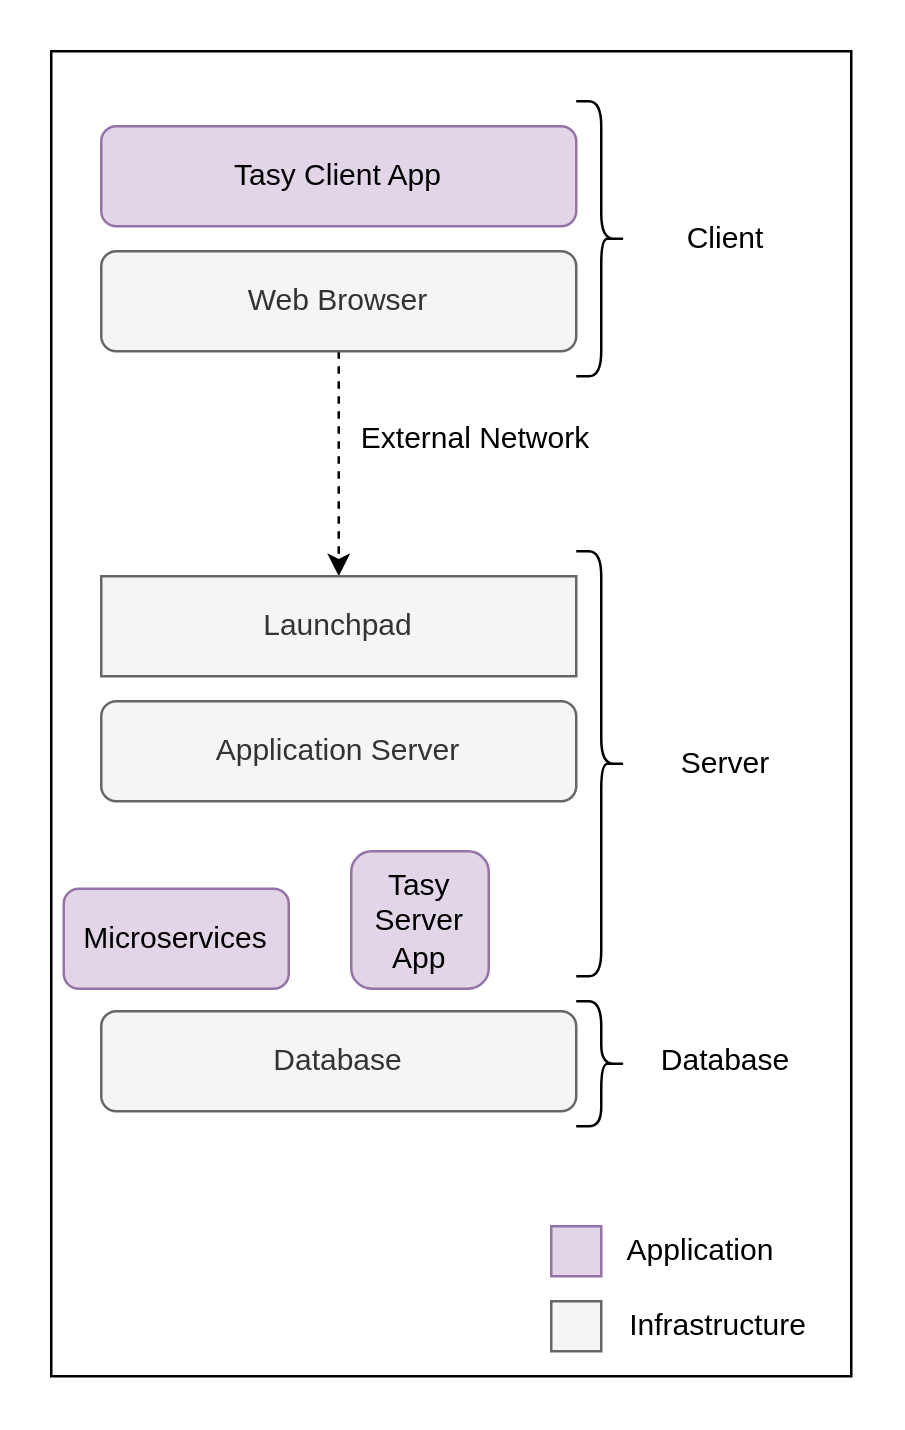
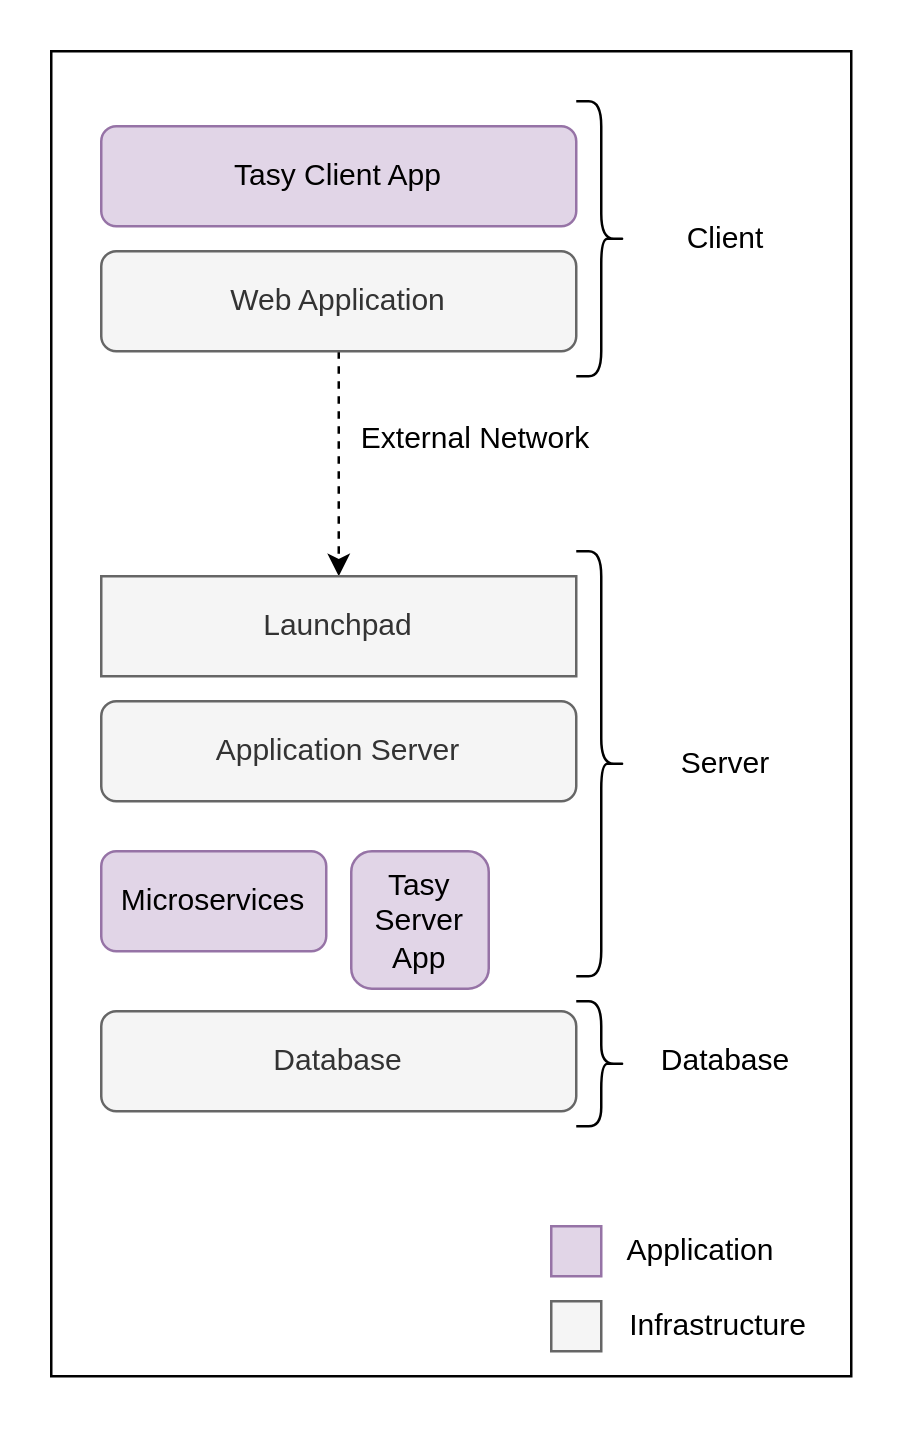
node "Web Browser": label "Web Browser" -> "Web Application"
node "Microservices": moved (176, 939) -> (214, 901)
